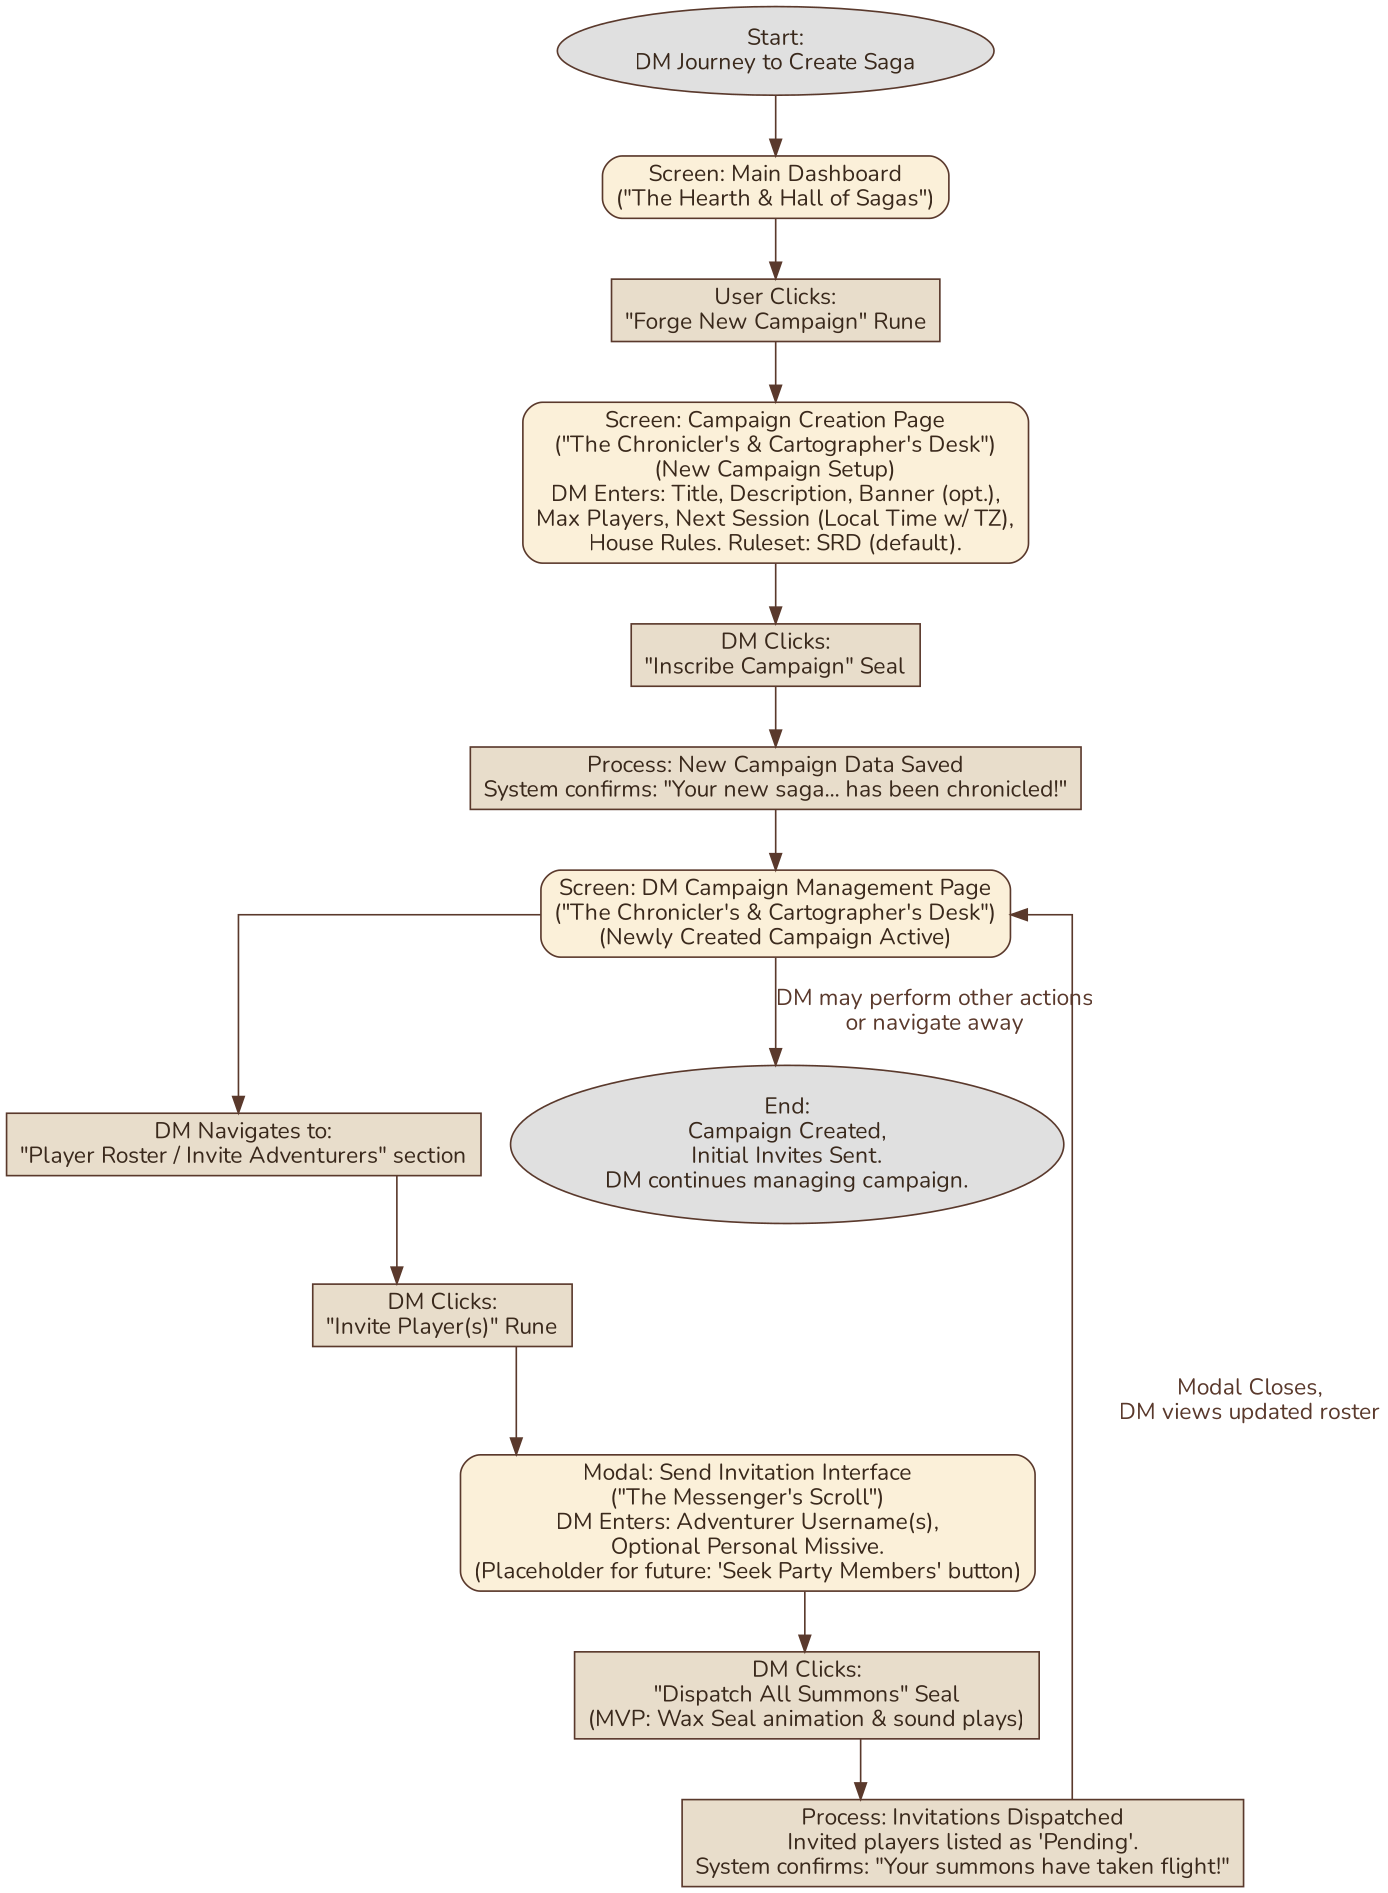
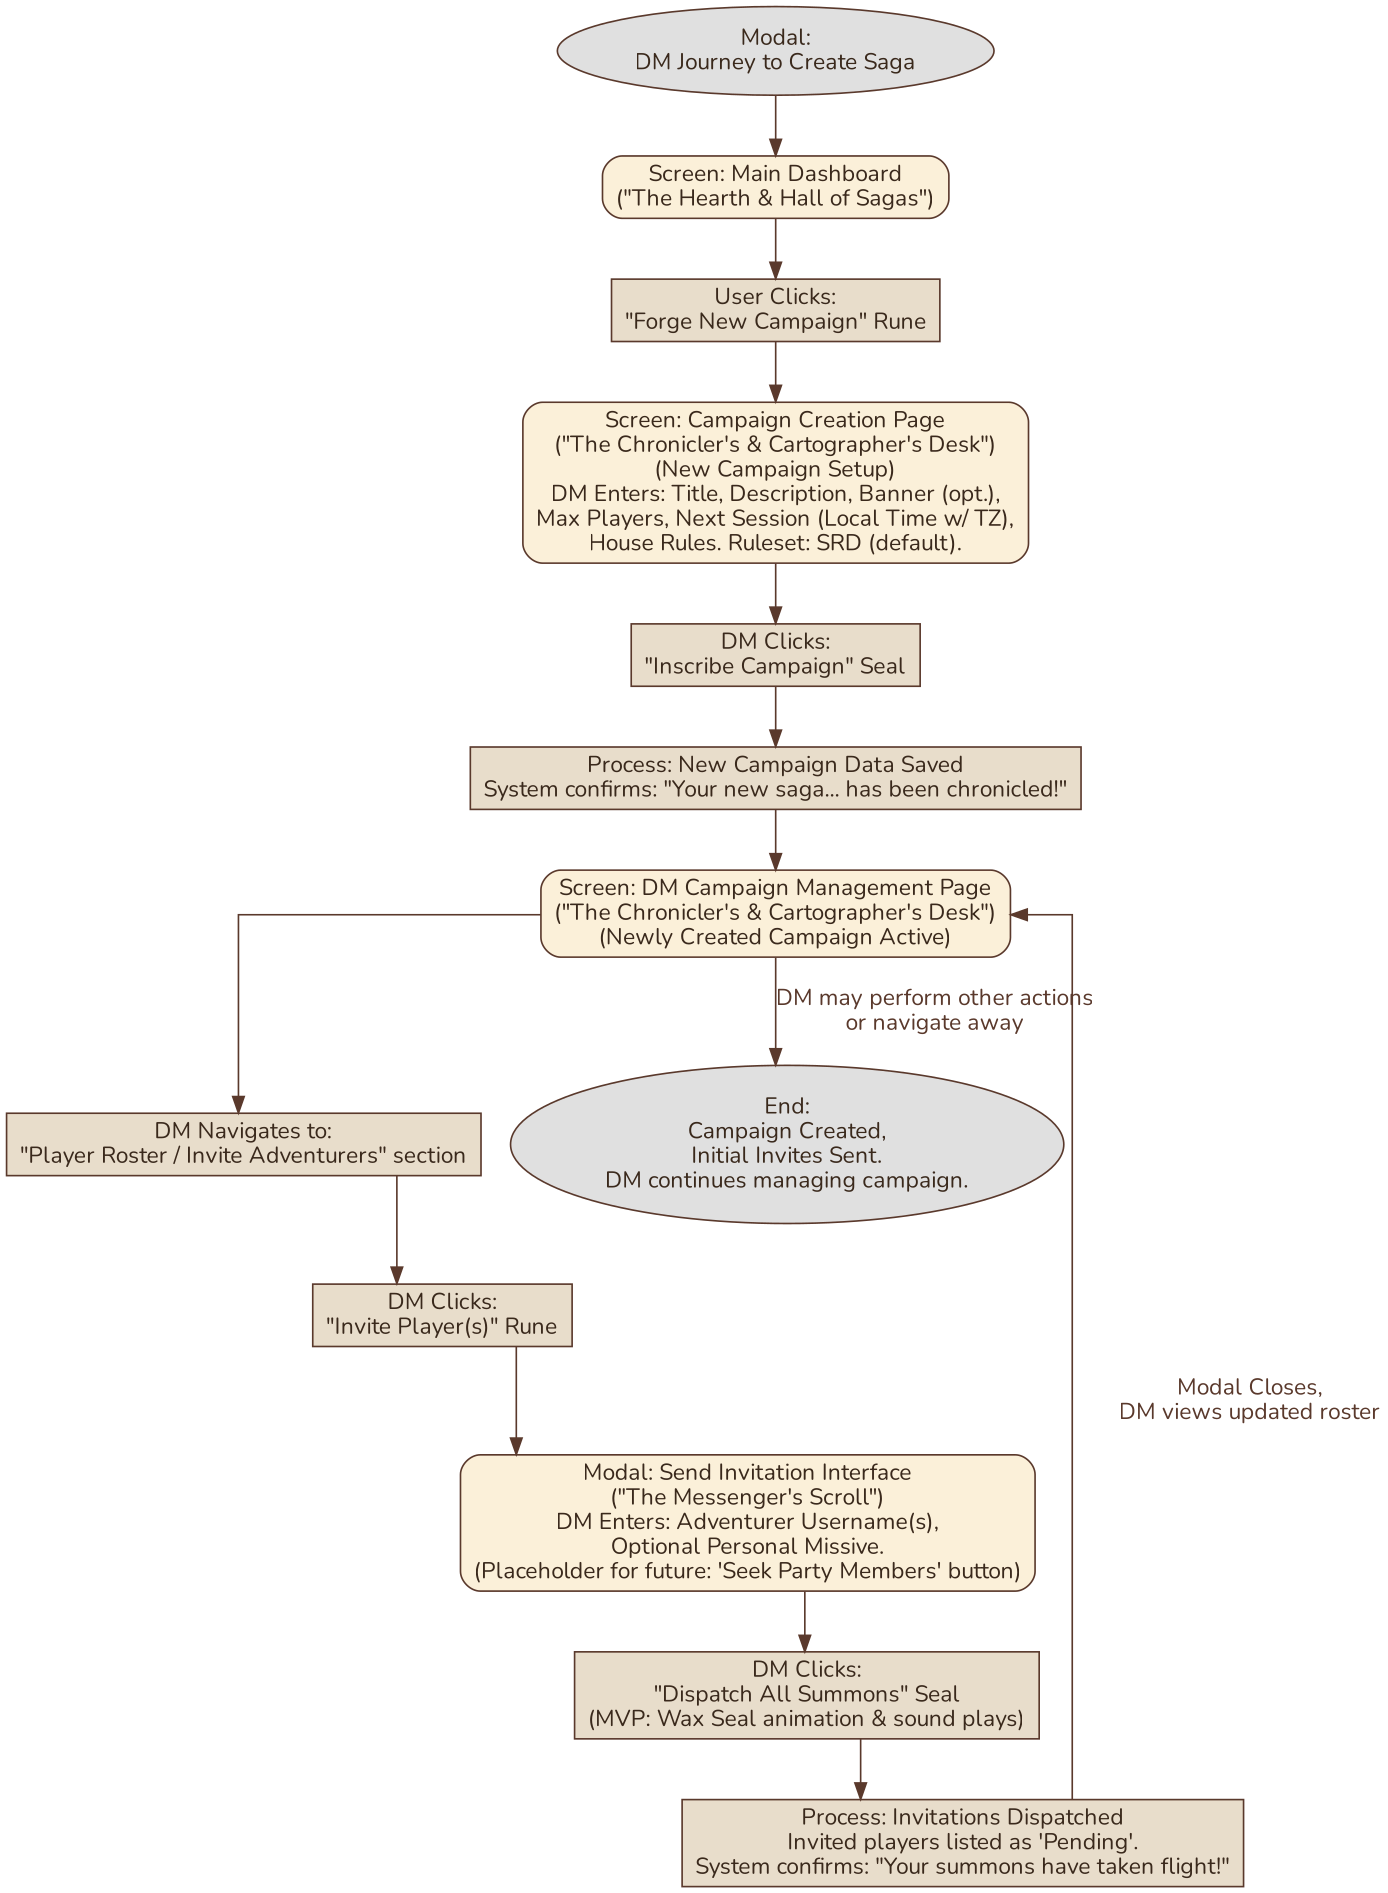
node "Start: DM Journey to Create Saga": label "Start: DM Journey to Create Saga" -> "Modal: DM Journey to Create Saga"
